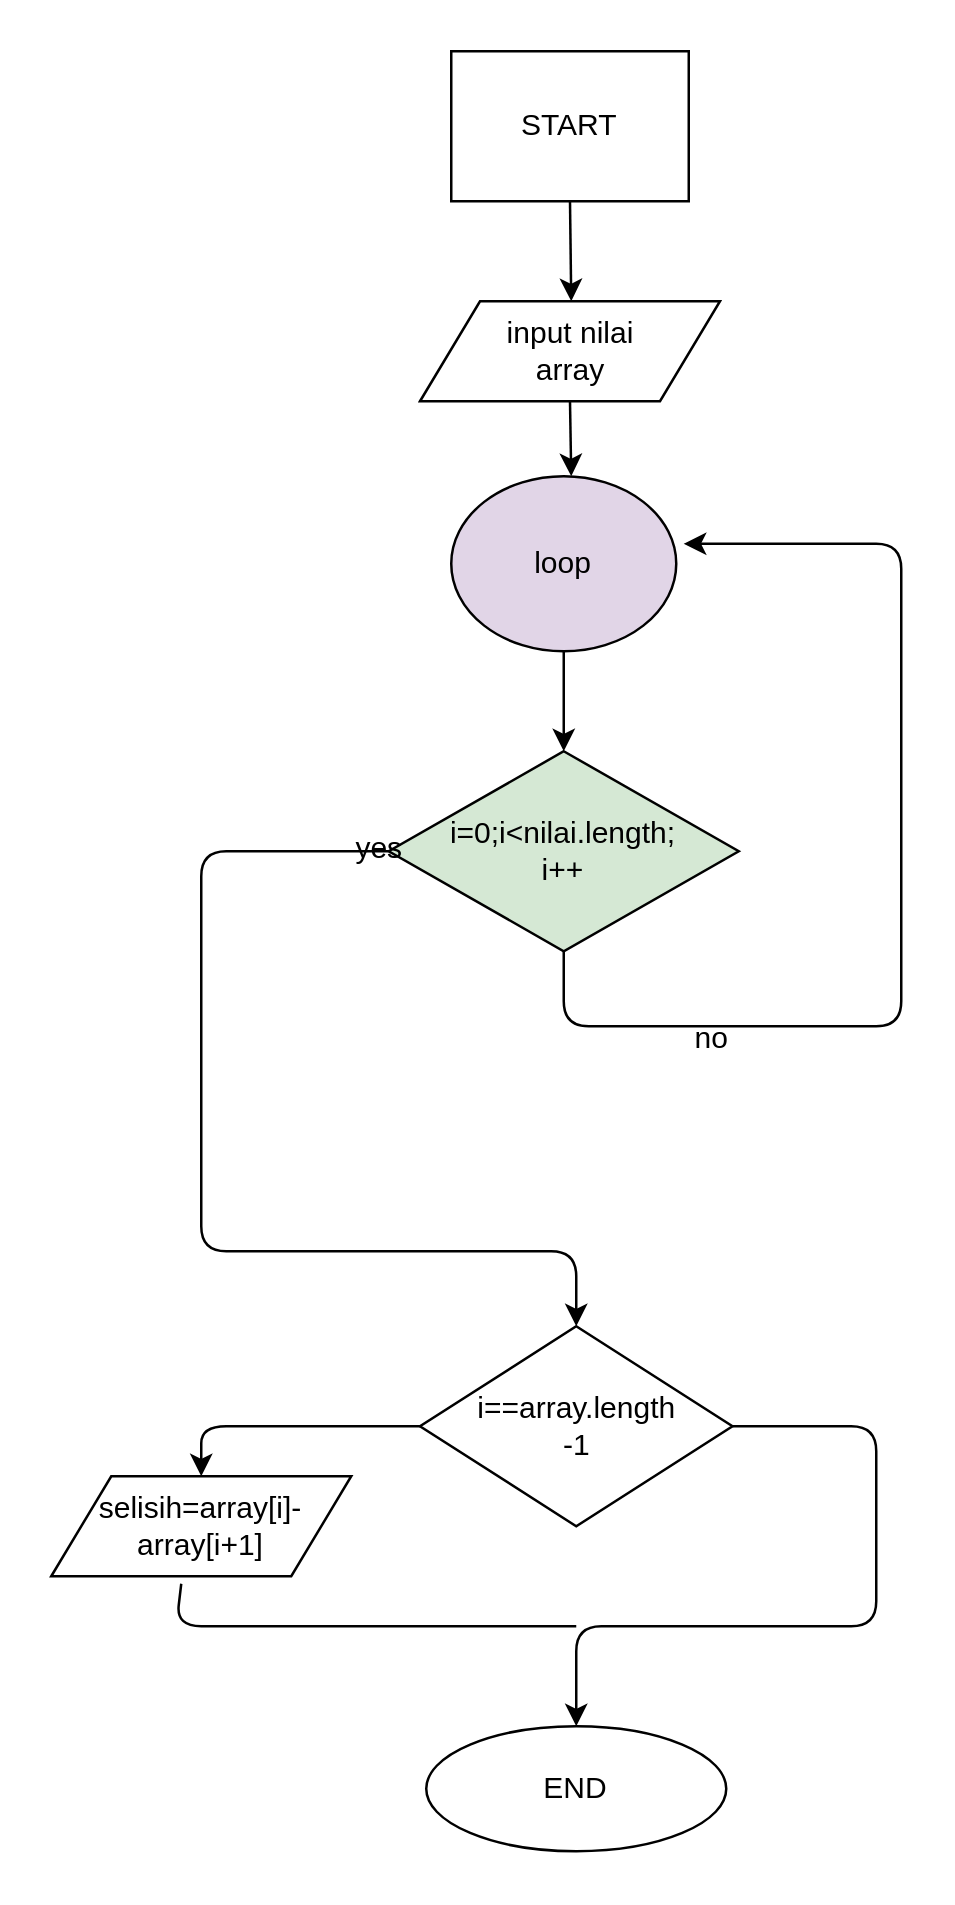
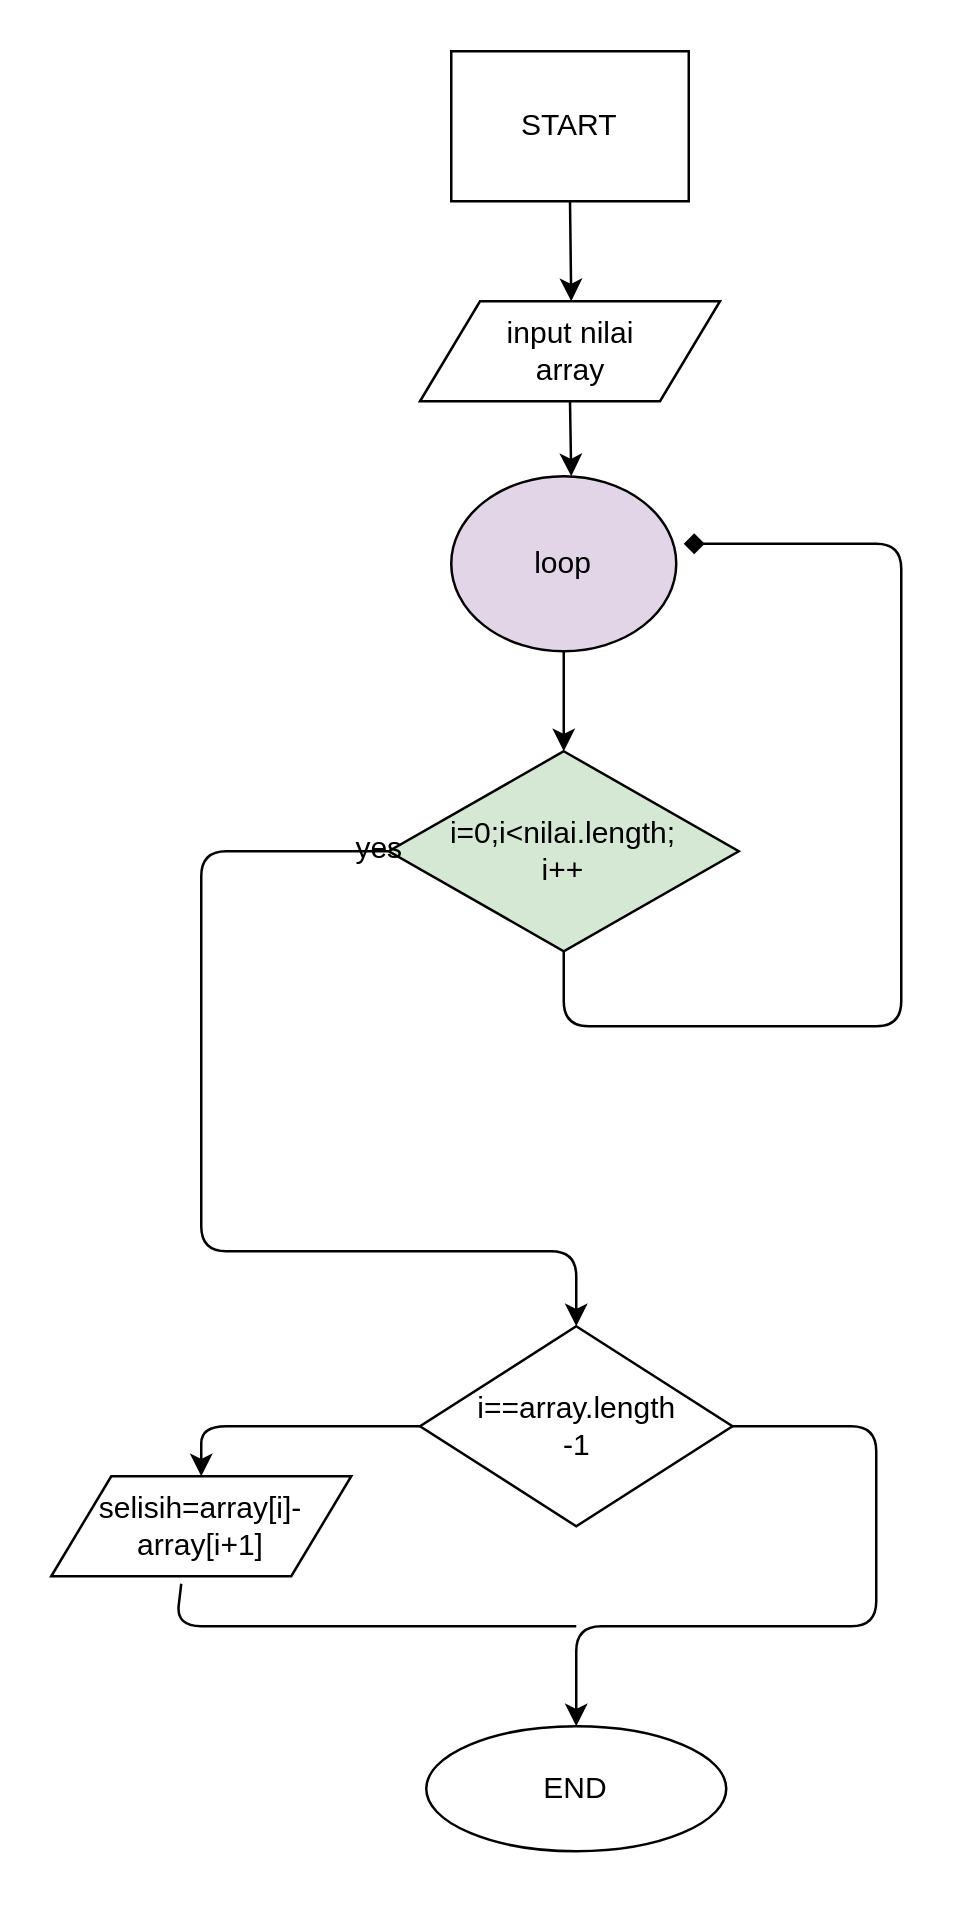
edge "i=0;i<nilai.length; i++" -> "loop": arrowhead classic -> diamond
node "no": removed
